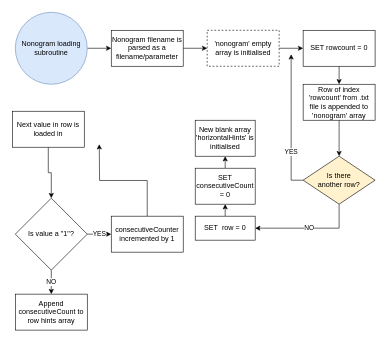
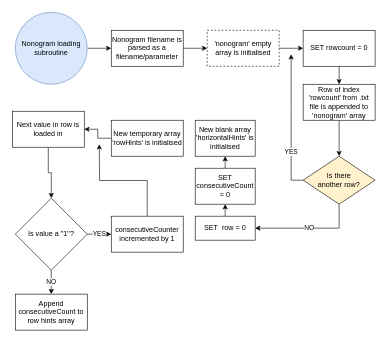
edge "New temporary array 'rowHints' is initialised" -> "Next value in row is loaded in": added
node "New temporary array 'rowHints' is initialised": added
